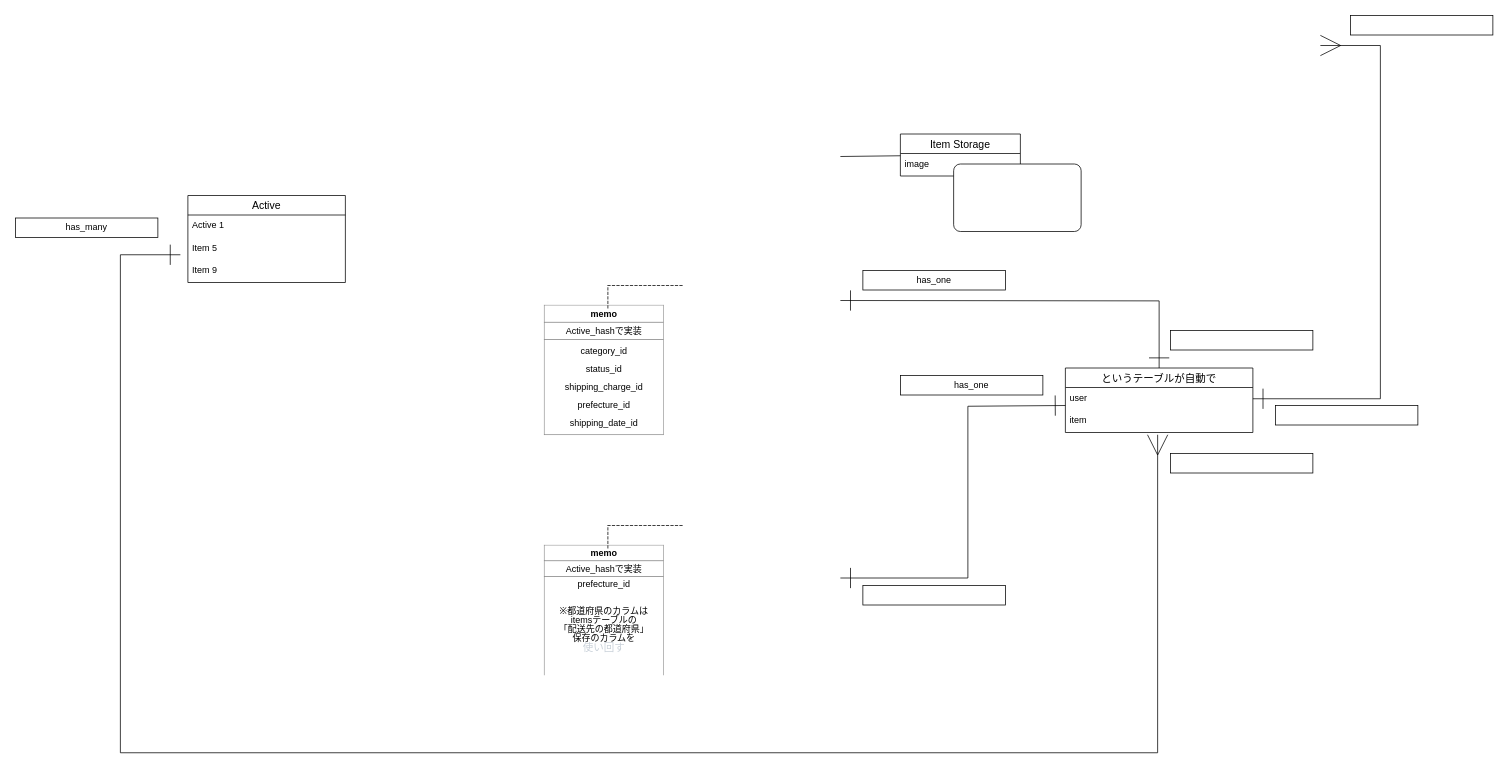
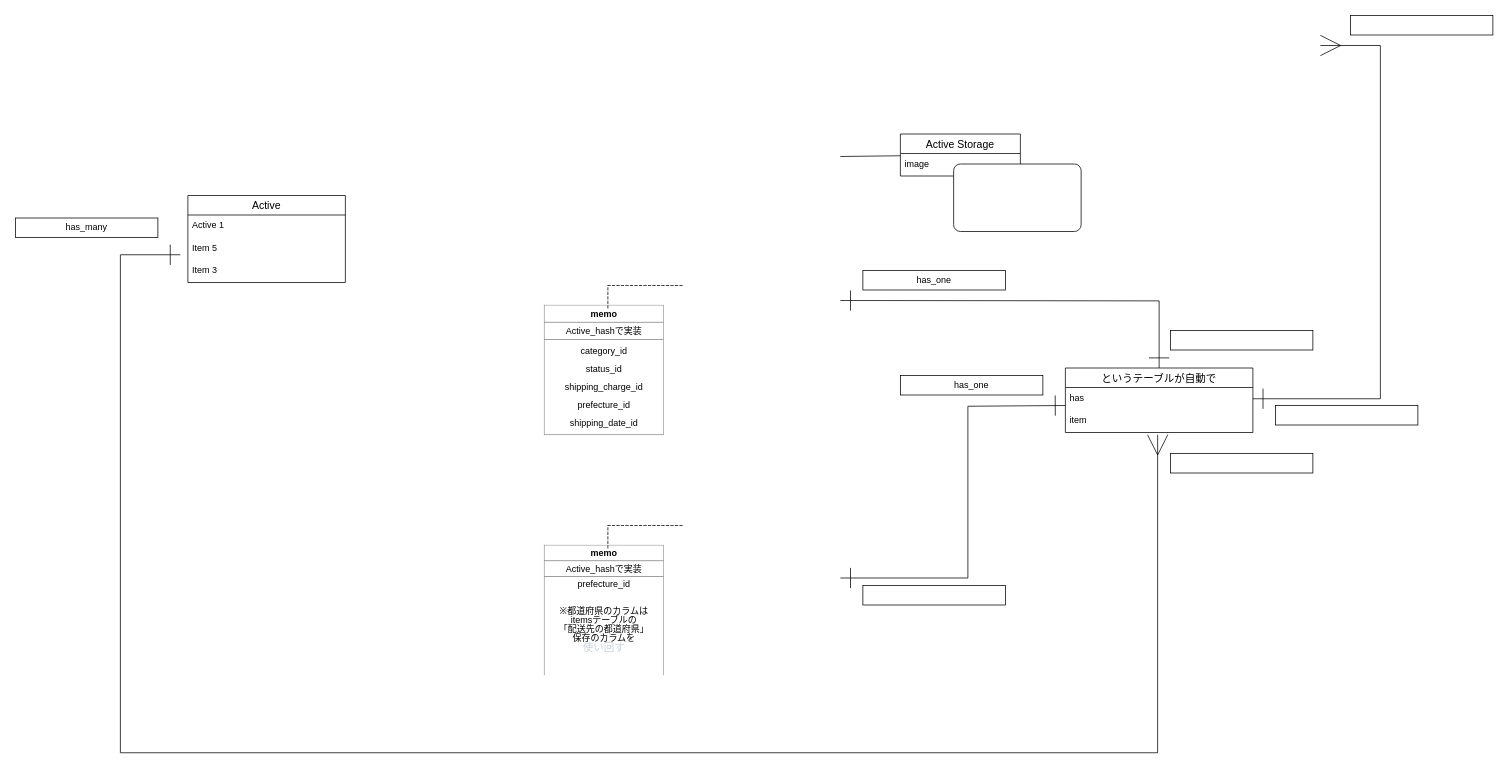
node "Item Storage": label "Item Storage" -> "Active Storage"
node "Item 9": label "Item 9" -> "Item 3"
node "user": label "user" -> "has"
